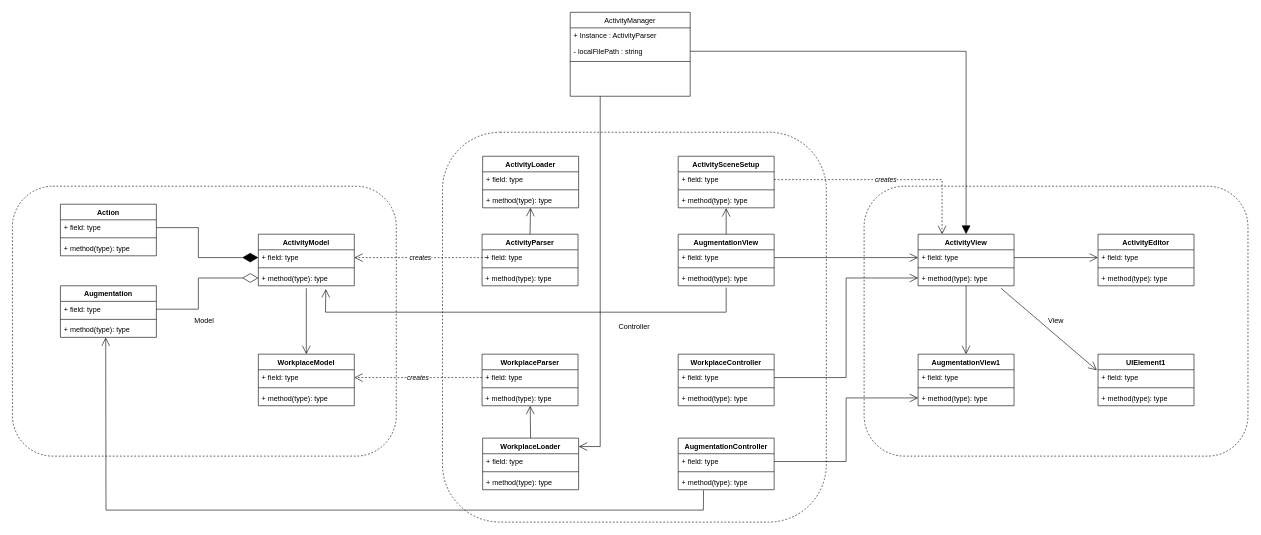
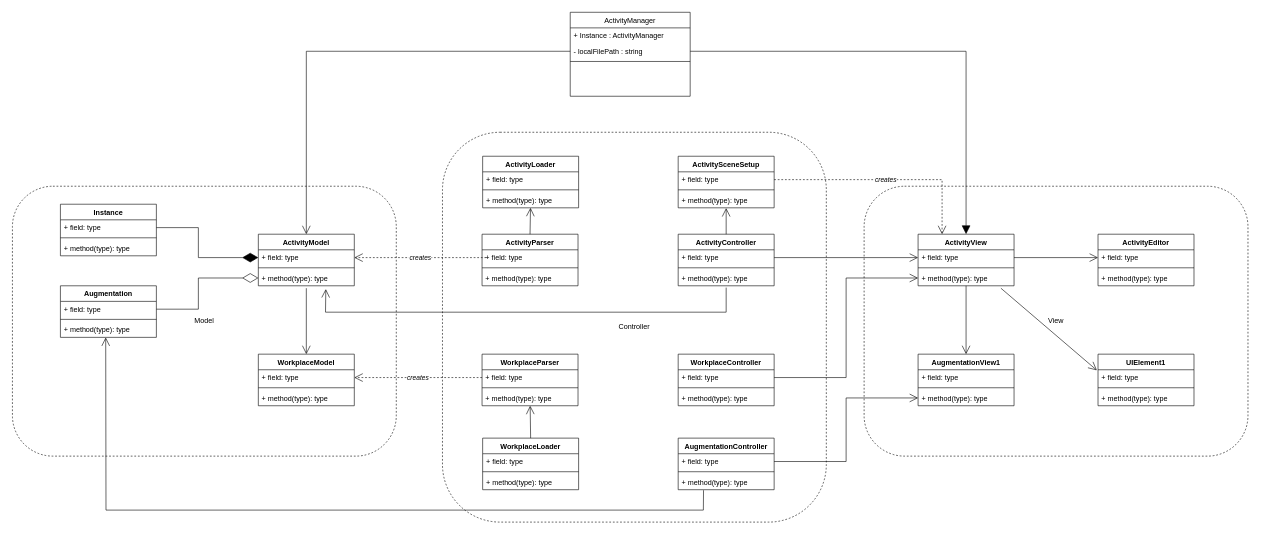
node "+ Instance : ActivityParser": label "+ Instance : ActivityParser" -> "+ Instance : ActivityManager"
edge "- localFilePath : string" -> "ActivityModel": added
node "Action": label "Action" -> "Instance"
node "AugmentationView": label "AugmentationView" -> "ActivityController"
edge "ActivityManager" -> "WorkplaceLoader": removed
